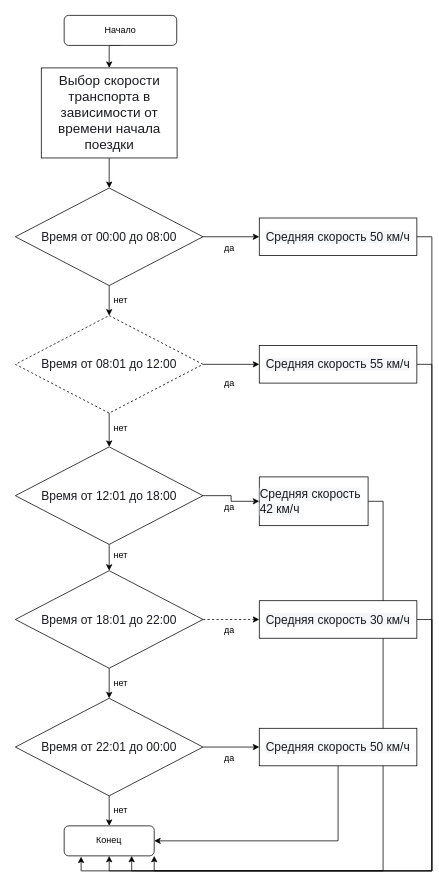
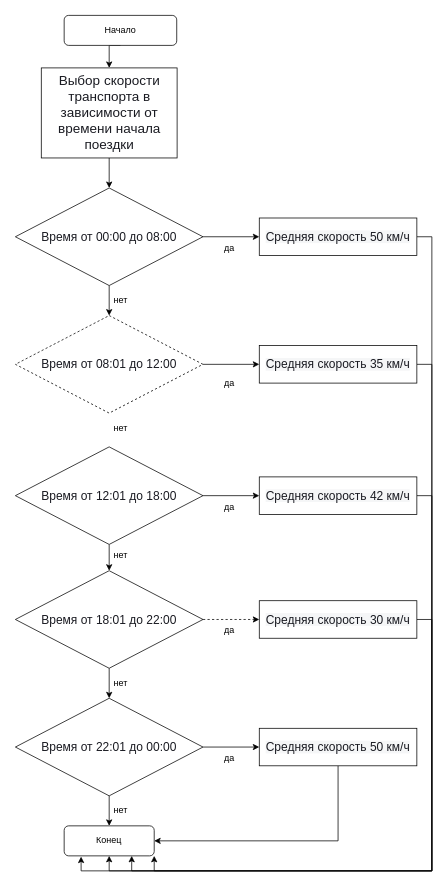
node "Средняя скорость 55 км/ч": label "Средняя скорость 55 км/ч" -> "Средняя скорость 35 км/ч"
edge "Время от 08:01 до 12:00" -> "Время от 12:01 до 18:00": removed
node "Средняя скорость 42 км/ч": size 109x49 -> 158x38
